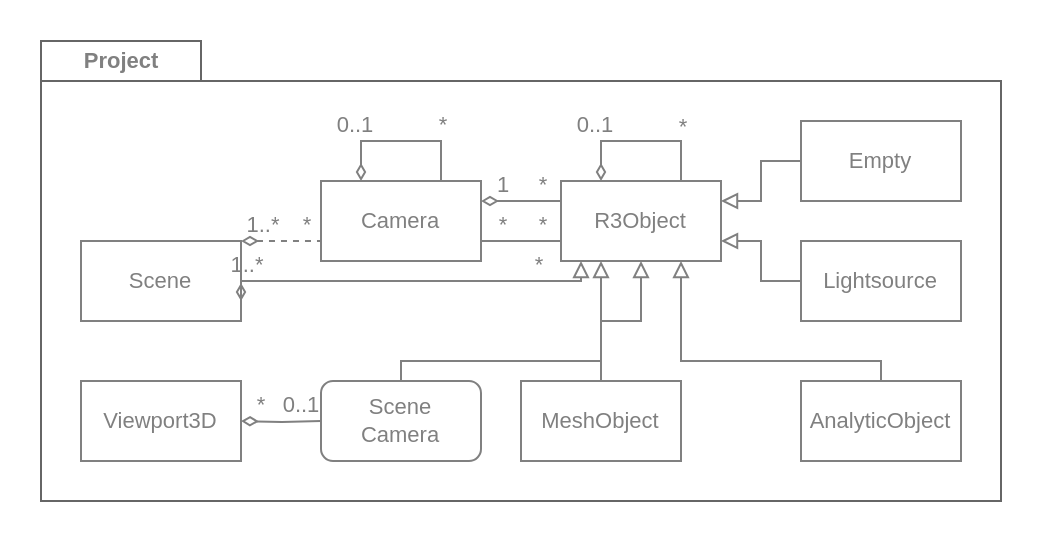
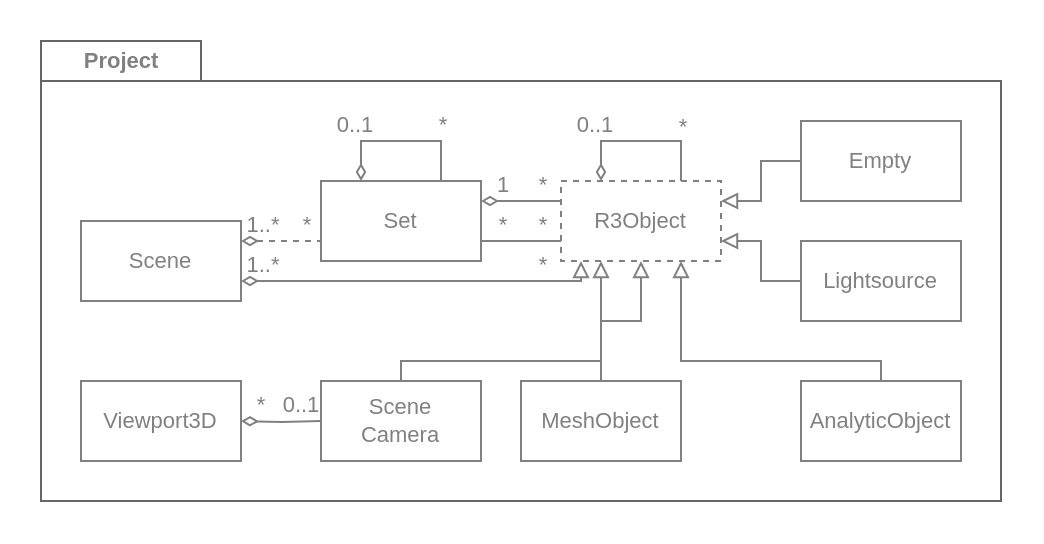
node "Camera": label "Camera" -> "Set"
node "R3Object": style solid -> dashed
node "Scene": moved (161, 281) -> (161, 261)
node "Scene Camera": shape rounded rectangle -> rectangle
